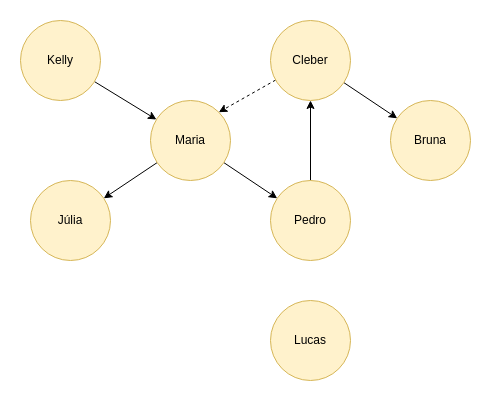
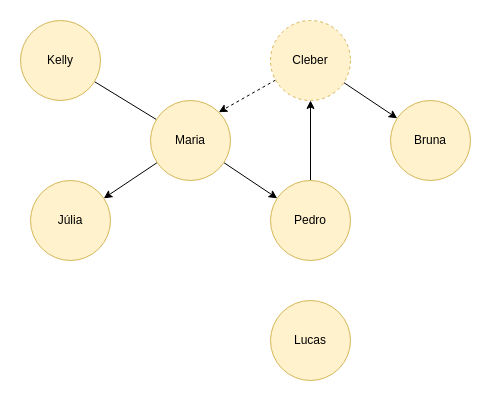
node "Cleber": style solid -> dashed
edge "Kelly" -> "Maria": arrowhead classic -> none
